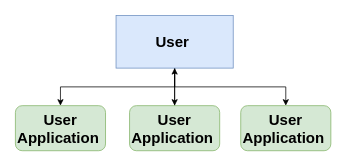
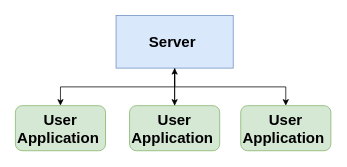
node "User": label "User" -> "Server"
